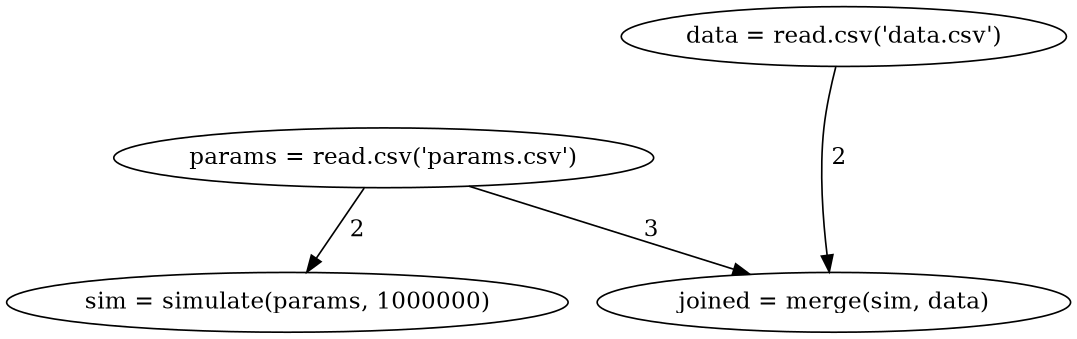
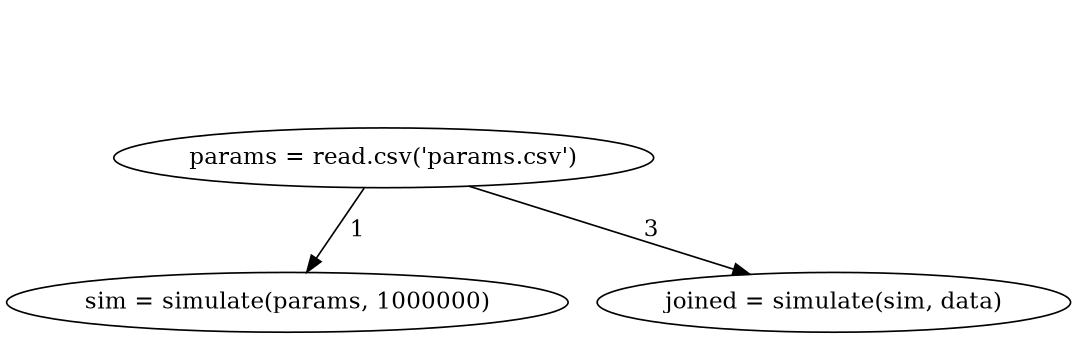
node "data = read.csv('data.csv')": removed
edge "params = read.csv('params.csv')" -> "sim = simulate(params, 1000000)": label " 2" -> " 1"
node "joined = merge(sim, data)": label "joined = merge(sim, data)" -> "joined = simulate(sim, data)"
